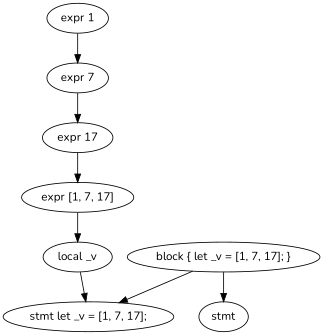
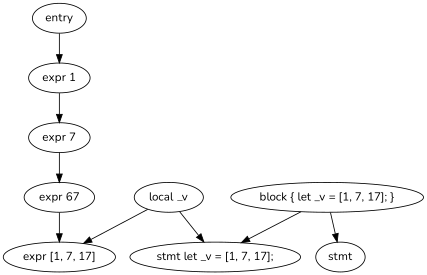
node "entry": added
node "expr 17": label "expr 17" -> "expr 67"
edge "expr [1, 7, 17]" -> "local _v": reversed
